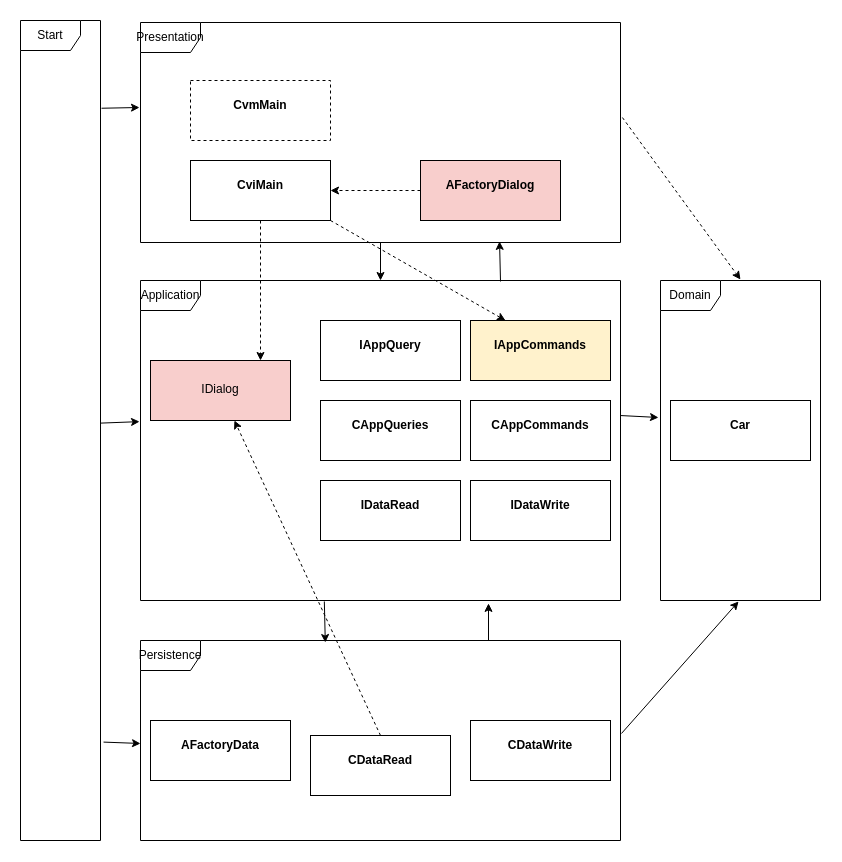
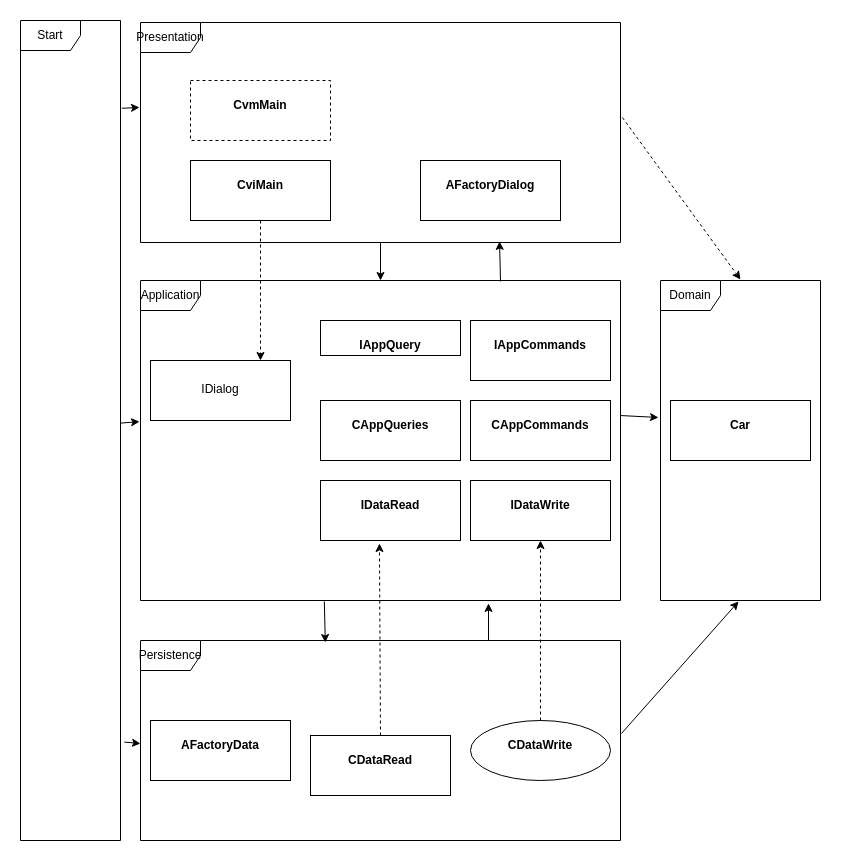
edge "AFactoryDialog" -> "CviMain": removed
node "AFactoryDialog": fillcolor #f8cecc -> #ffffff
edge "CviMain" -> "IAppCommands": removed
node "IAppQuery": size 140x60 -> 140x35
node "IAppCommands": fillcolor #fff2cc -> #ffffff
node "IDialog": fillcolor #f8cecc -> #ffffff
node "Start": size 80x820 -> 100x820
edge "CDataRead" -> "IDialog": now "CDataRead" -> "IDataRead"
edge "CDataWrite" -> "IDataWrite": added
node "CDataWrite": shape rectangle -> ellipse
